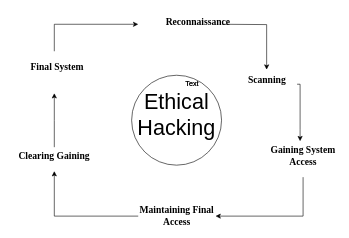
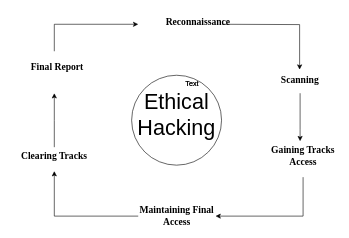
node "Final System": label "Final System" -> "Final Report"
node "Scanning": moved (267, 84) -> (300, 84)
node "Clearing Gaining": label "Clearing Gaining" -> "Clearing Tracks"
node "Gaining System Access": label "Gaining System Access" -> "Gaining Tracks Access"
